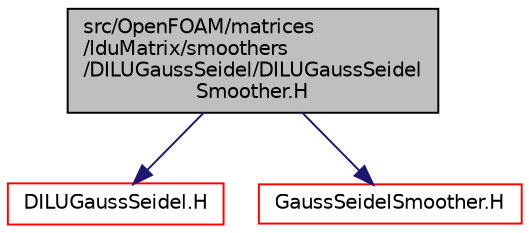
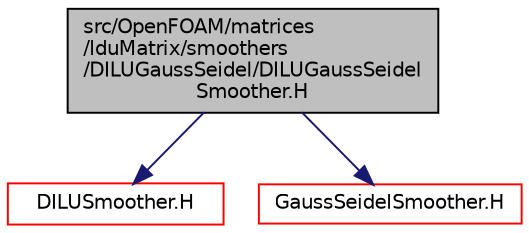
node "DILUGaussSeidel.H": label "DILUGaussSeidel.H" -> "DILUSmoother.H"
